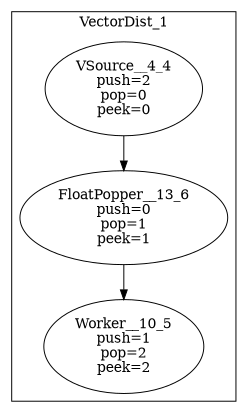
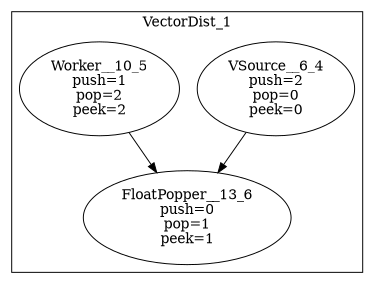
node "VSource__4_4 push=2 pop=0 peek=0": label "VSource__4_4 push=2 pop=0 peek=0" -> "VSource__6_4 push=2 pop=0 peek=0"
edge "FloatPopper__13_6 push=0 pop=1 peek=1" -> "Worker__10_5 push=1 pop=2 peek=2": reversed
